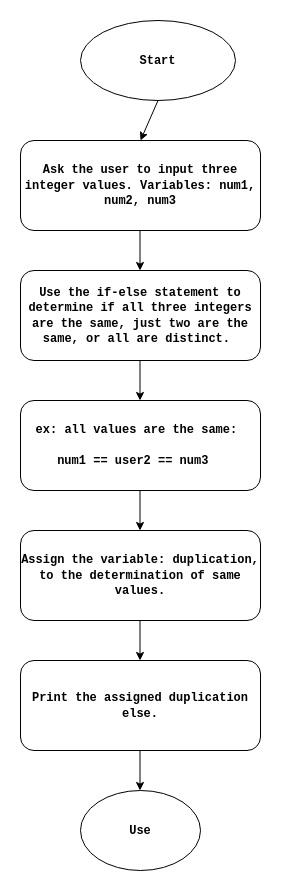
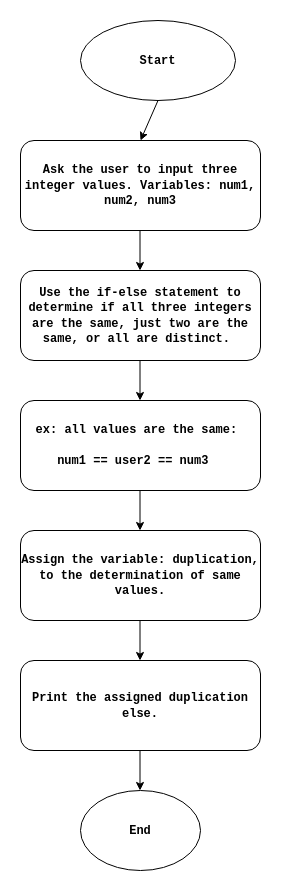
node "Use": label "Use" -> "End"
